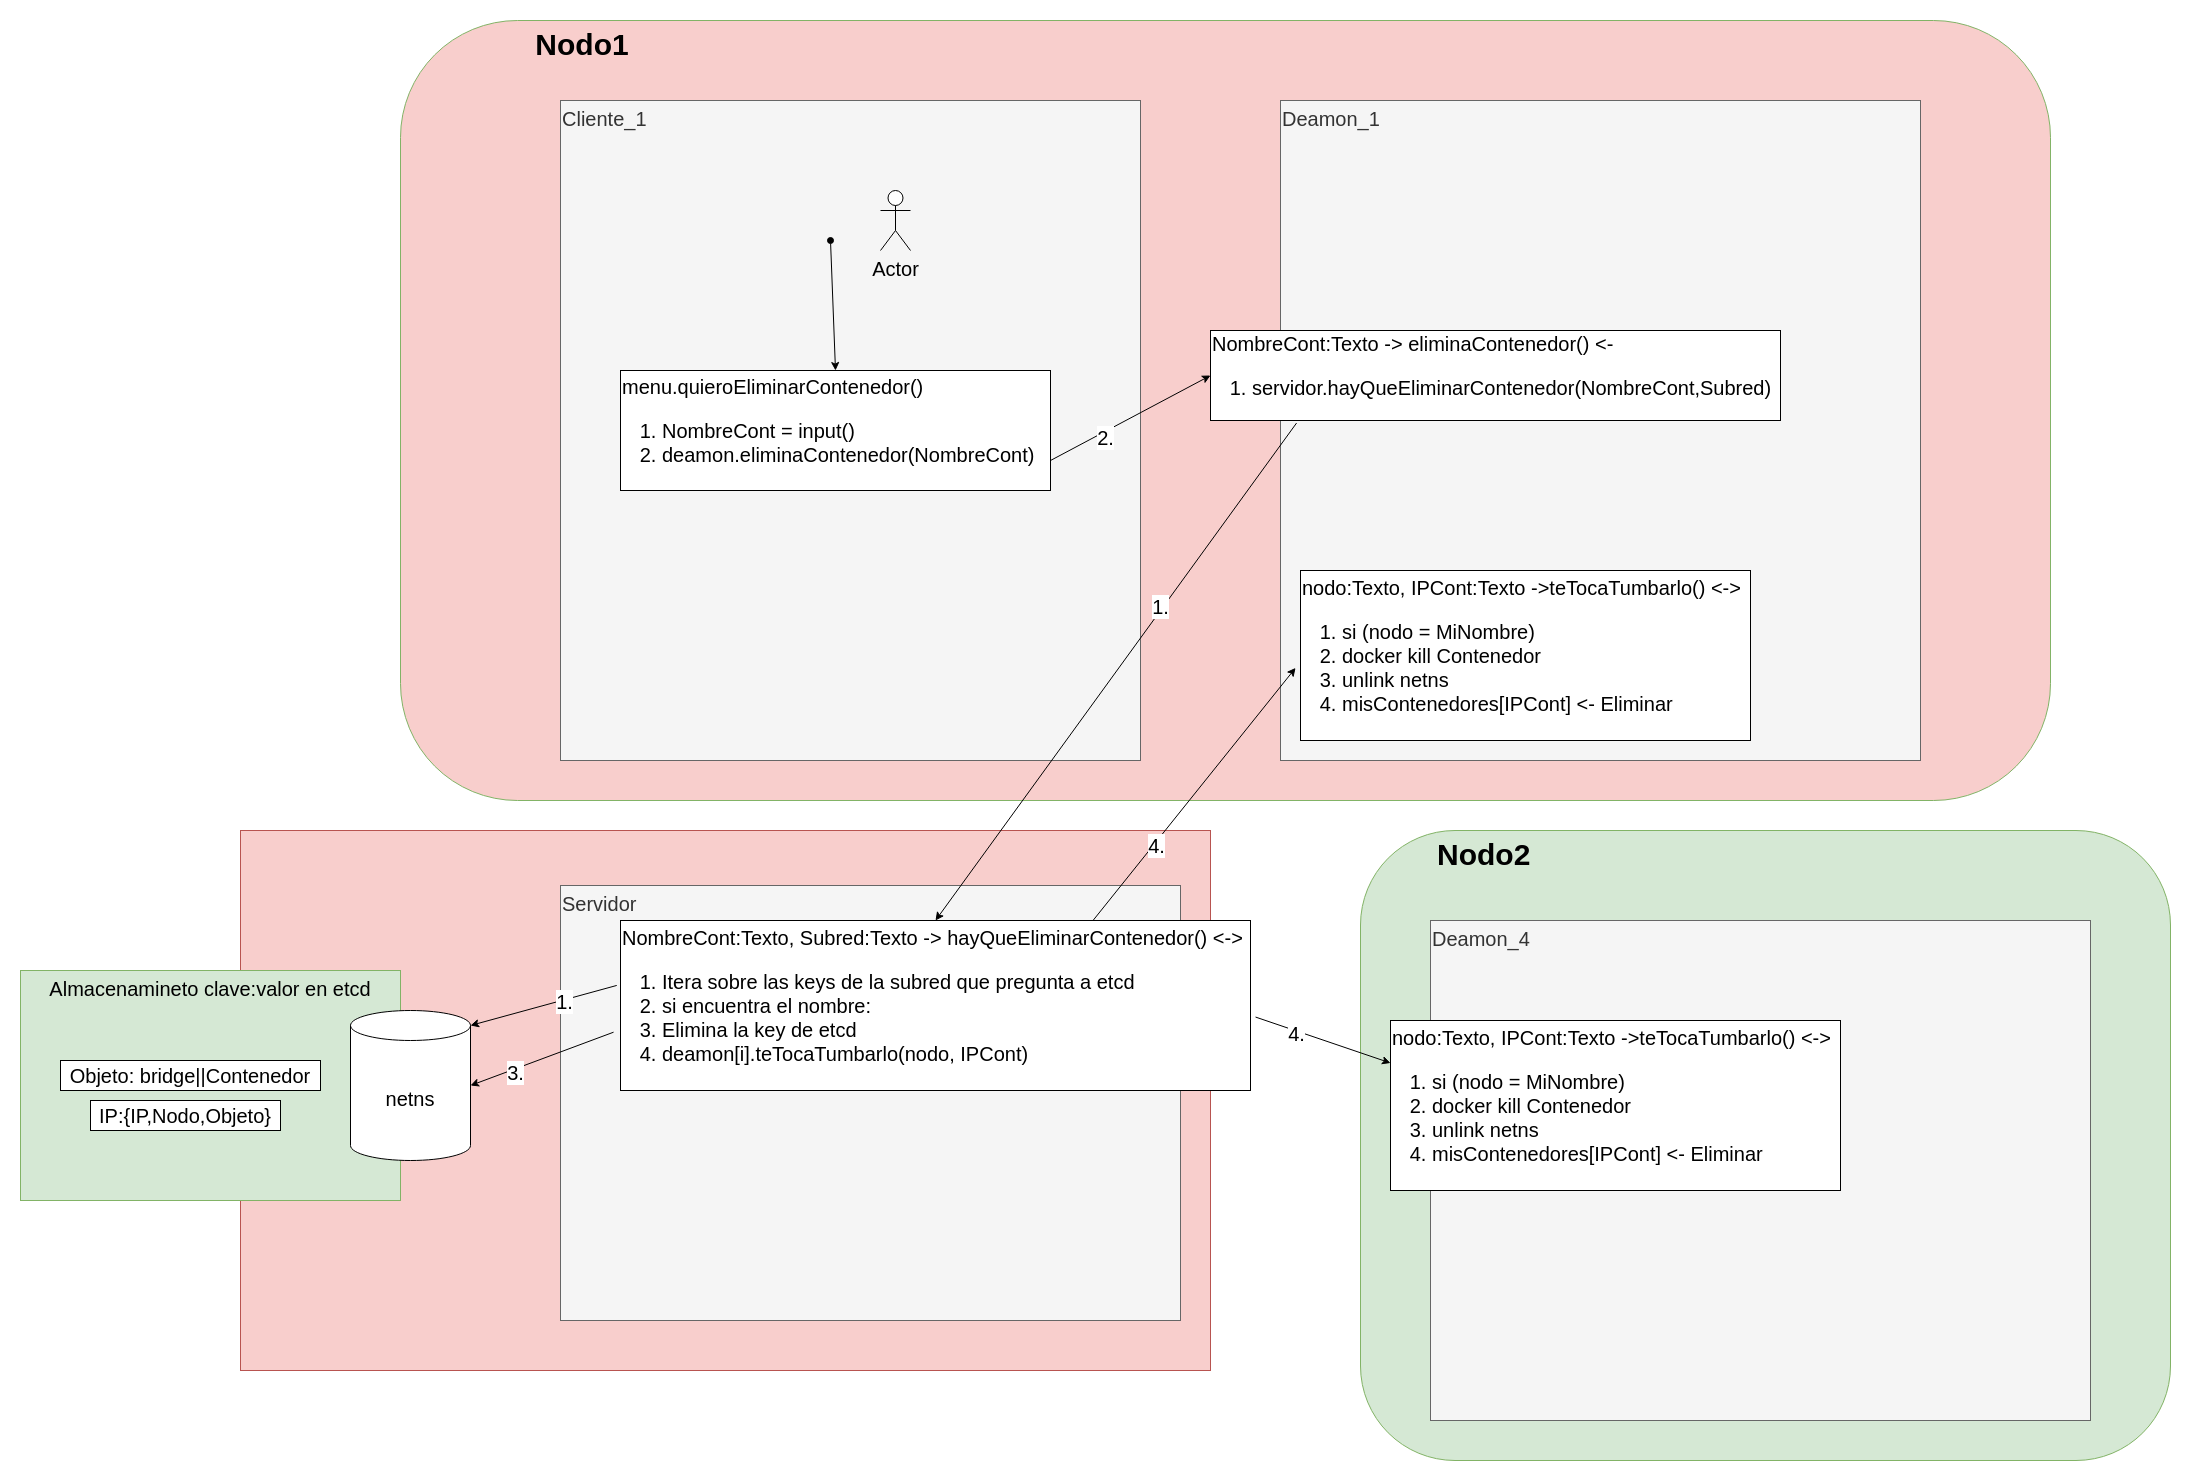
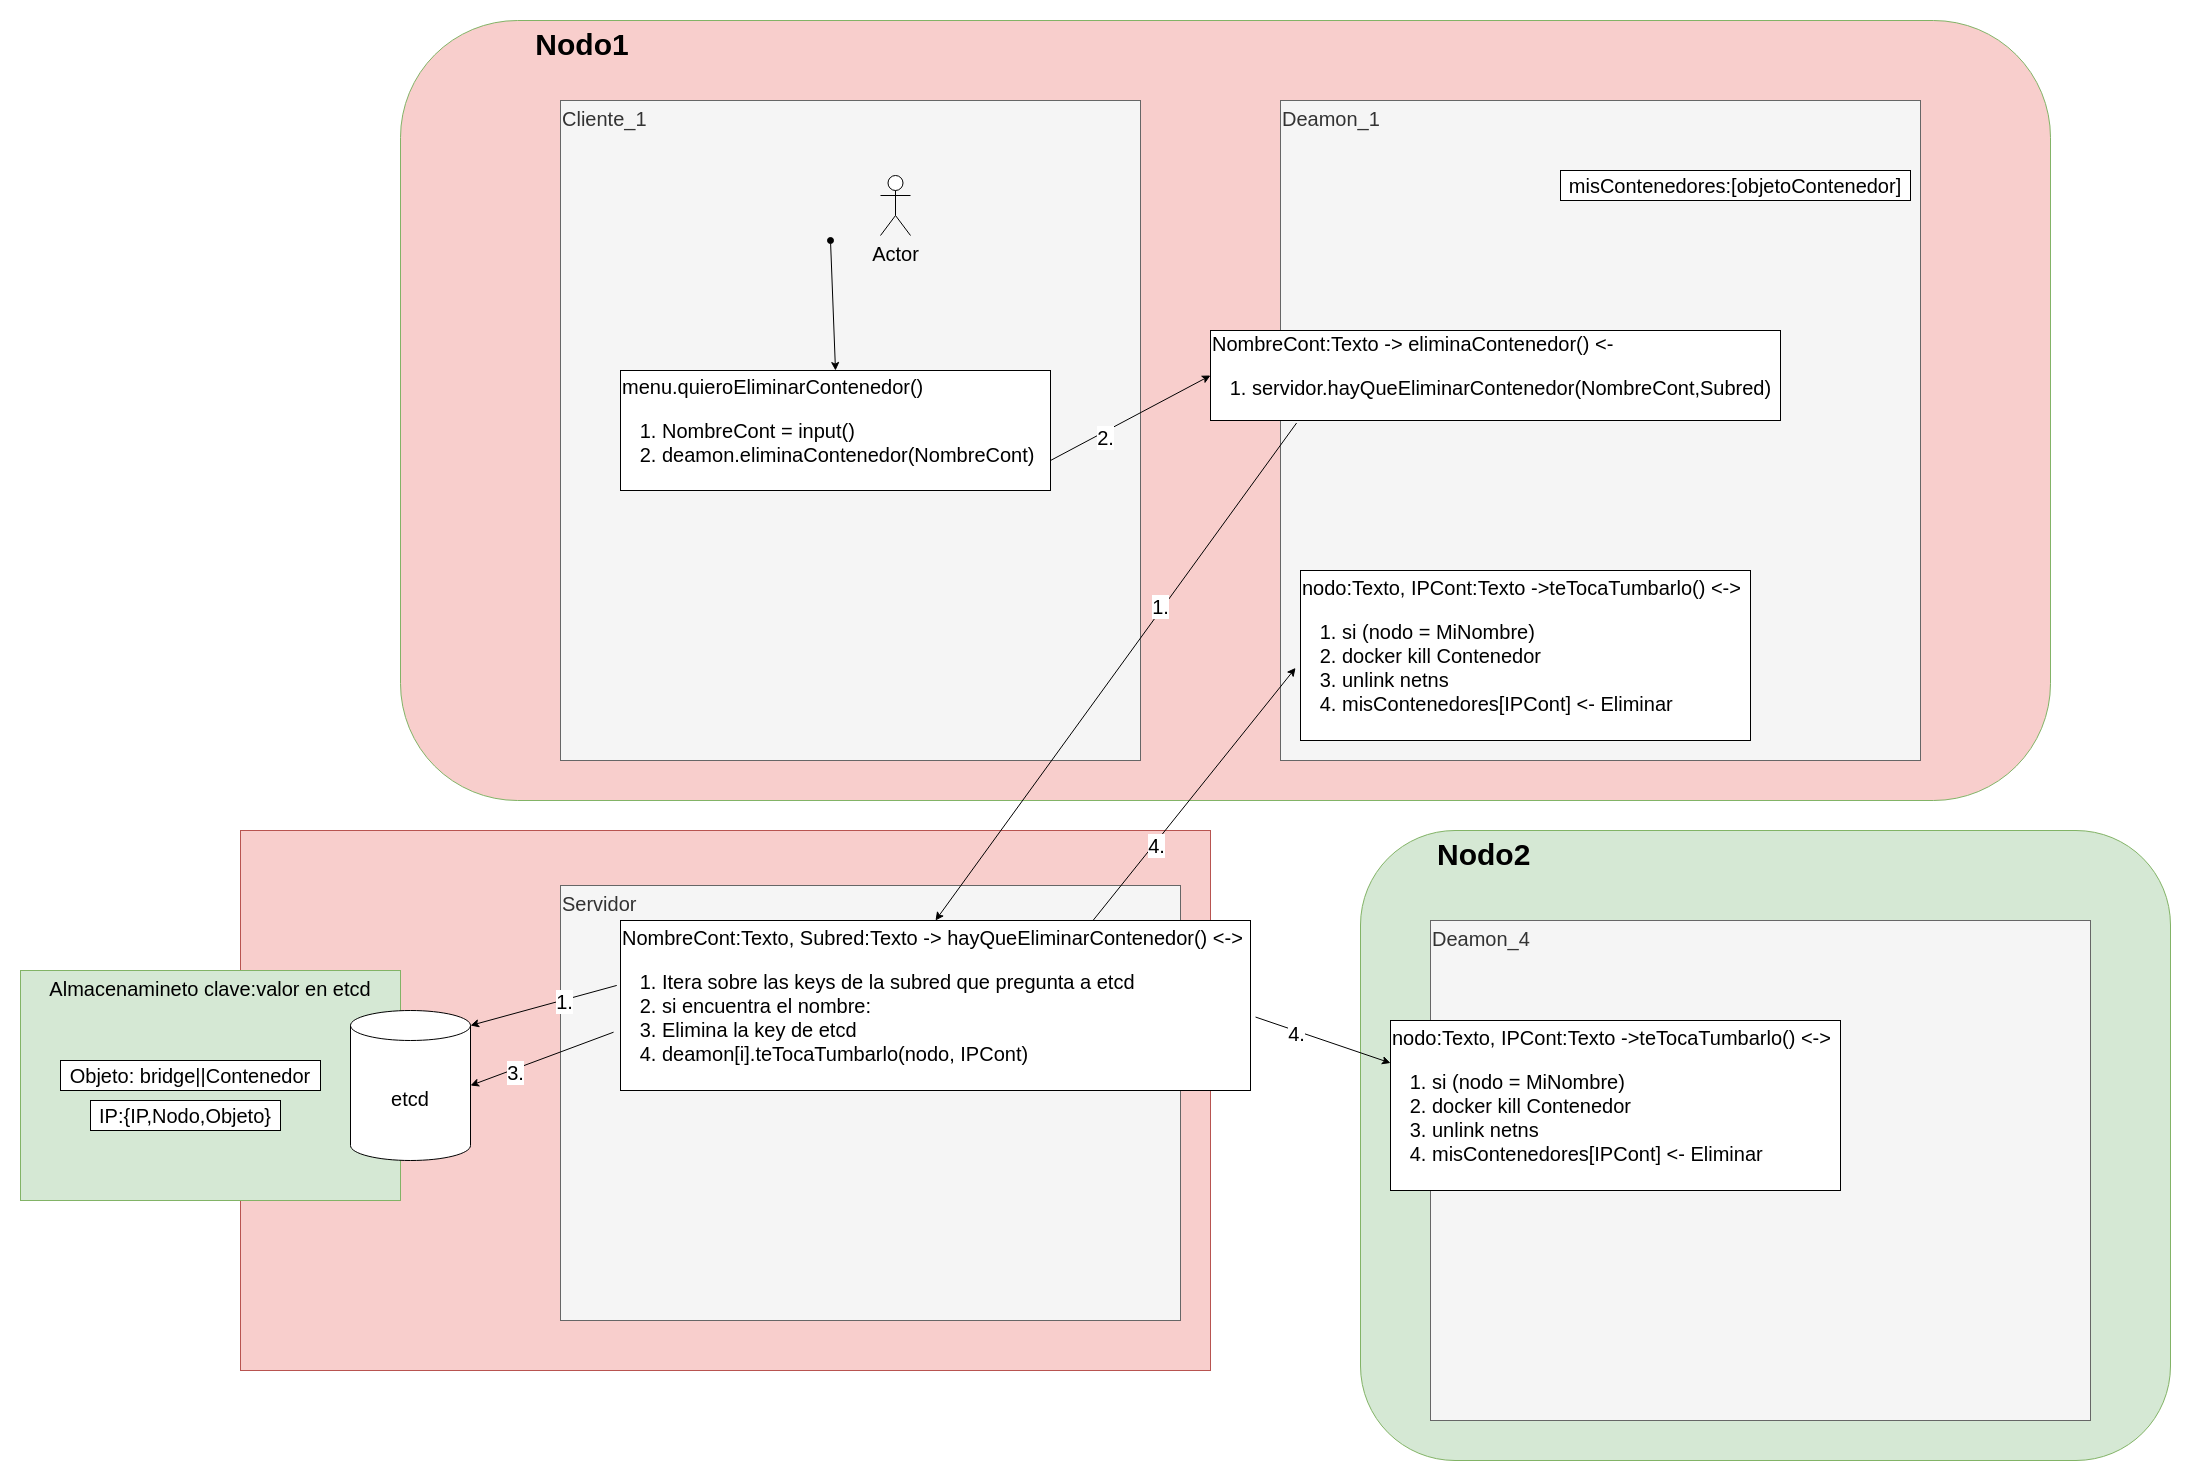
node "misContenedores:[objetoContenedor]": added
node "Actor": moved (896, 221) -> (896, 206)
node "netns": label "netns" -> "etcd"
